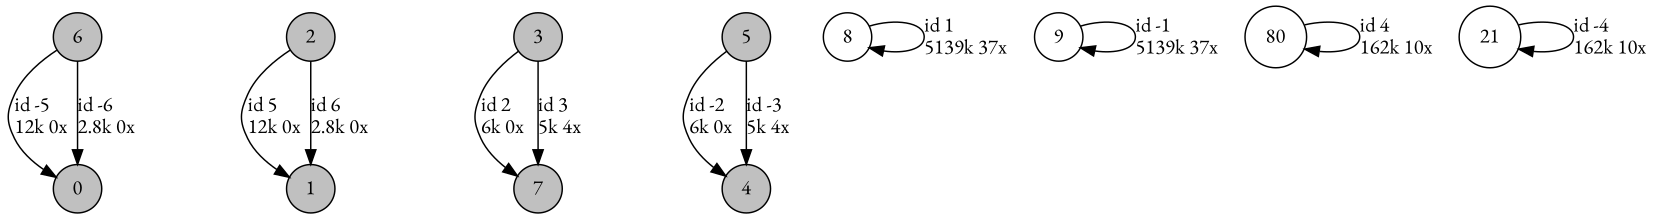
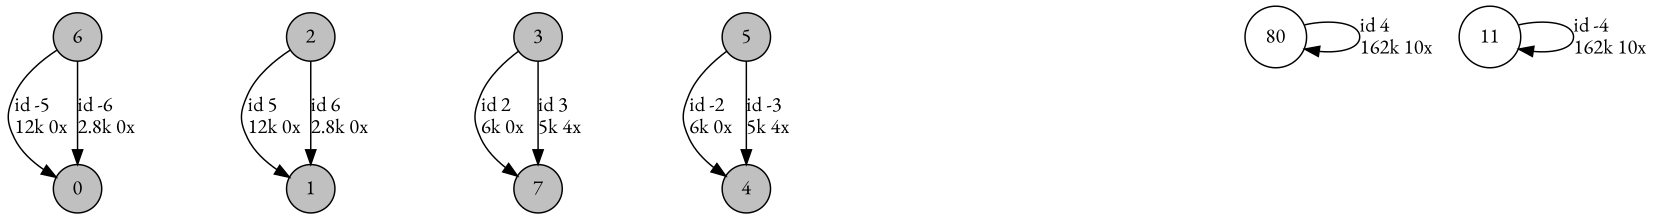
node "8": removed
node "9": removed
node "21": label "21" -> "11"
